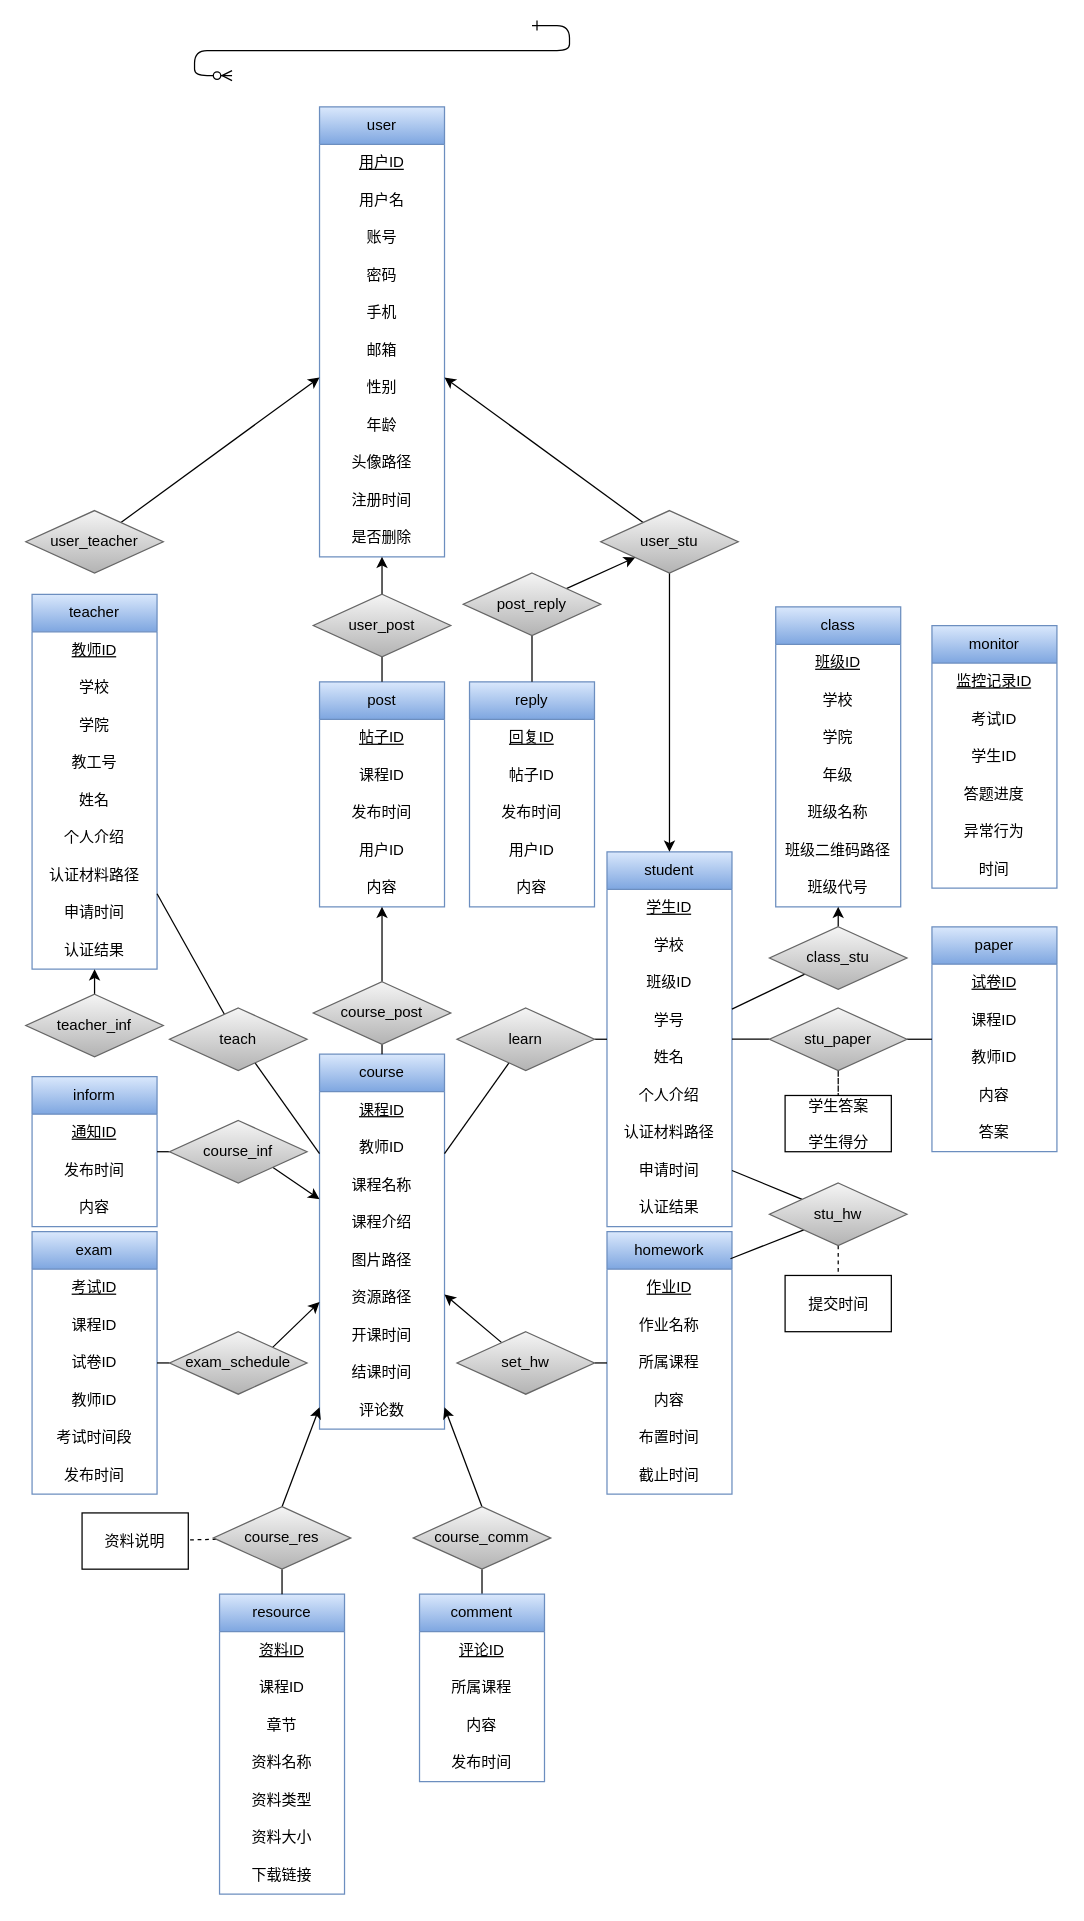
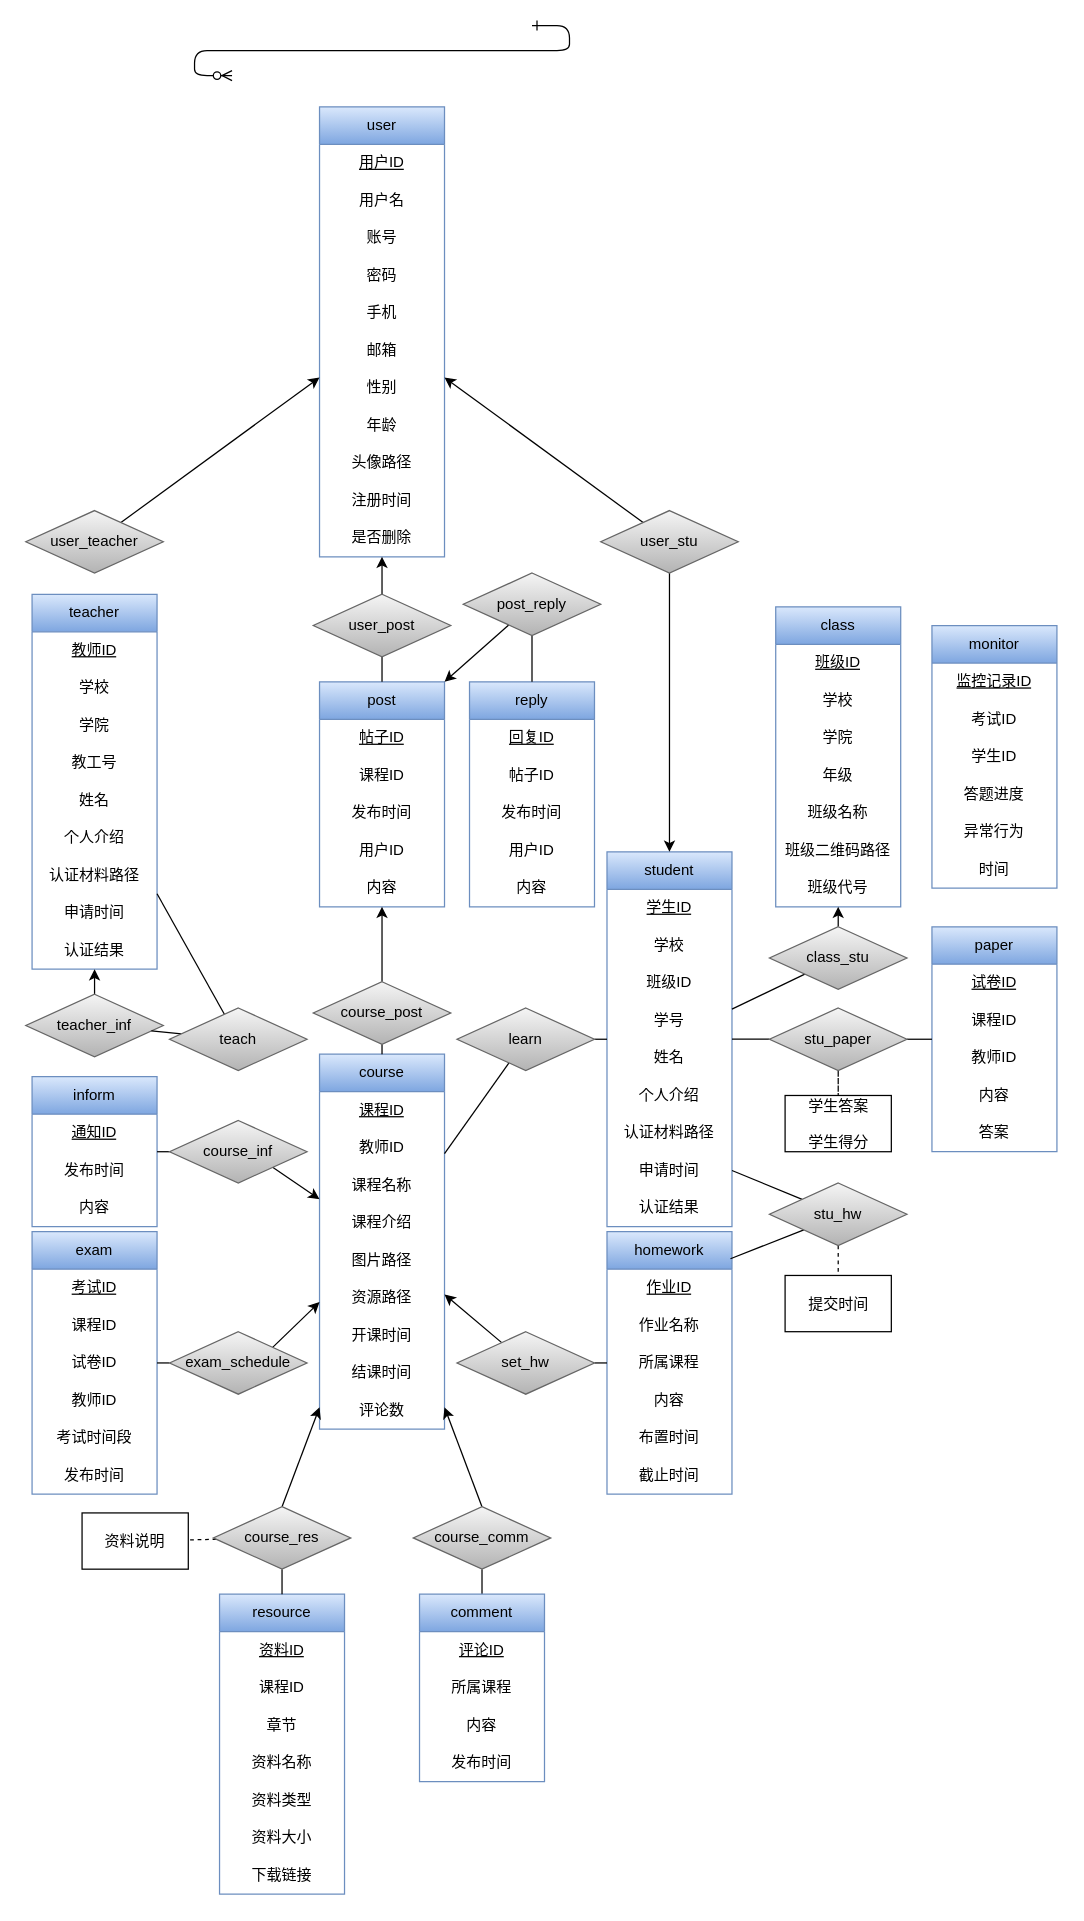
edge "post_reply" -> "user_stu": now "post_reply" -> "post"
edge "teach" -- "course": now "teach" -- "teacher_inf"
